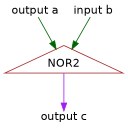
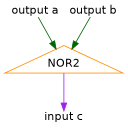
node "input b": label "input b" -> "output b"
node "NOR2": color brown -> darkorange
node "output c": label "output c" -> "input c"
